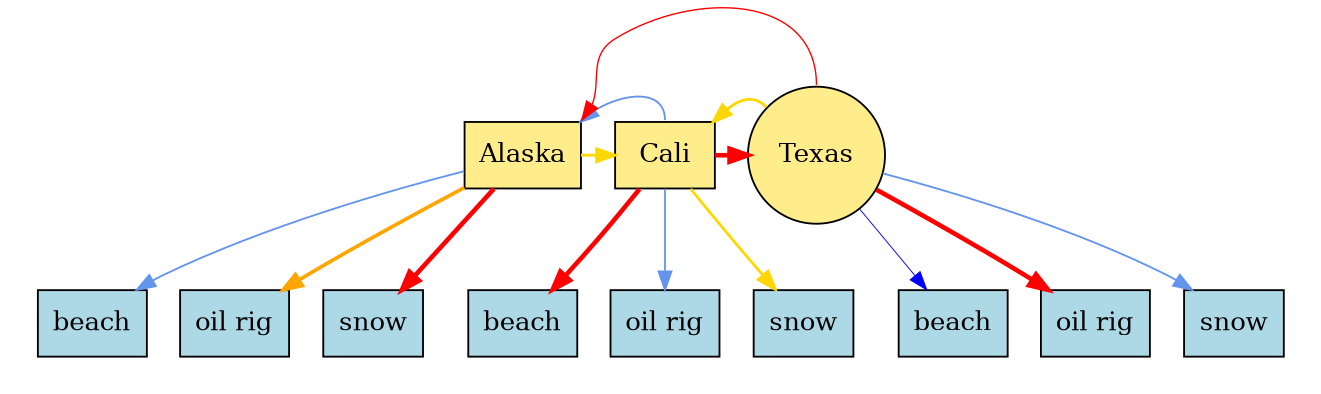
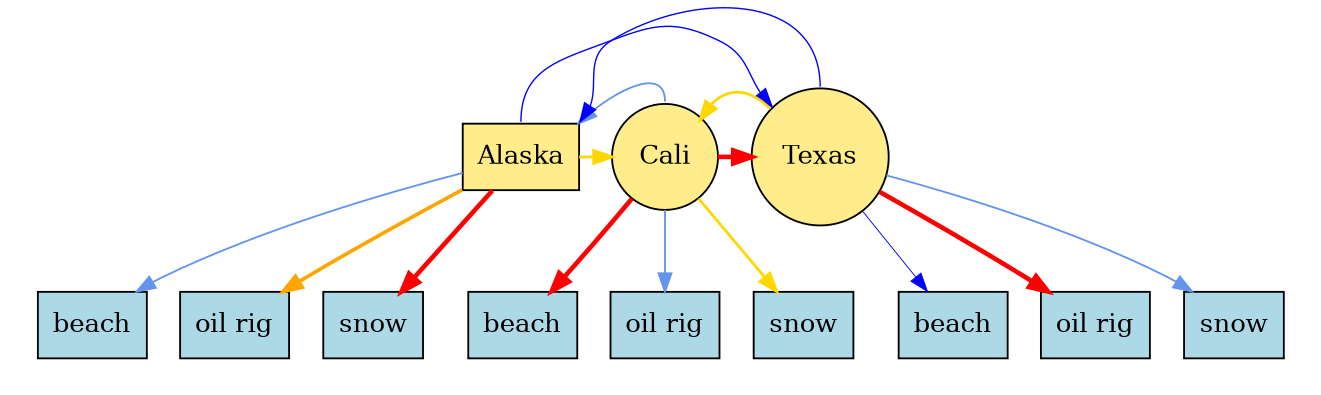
edge "Texas" -> "Alaska": color red -> blue
edge "Alaska" -> "Texas": added
node "Cali": shape box -> circle
